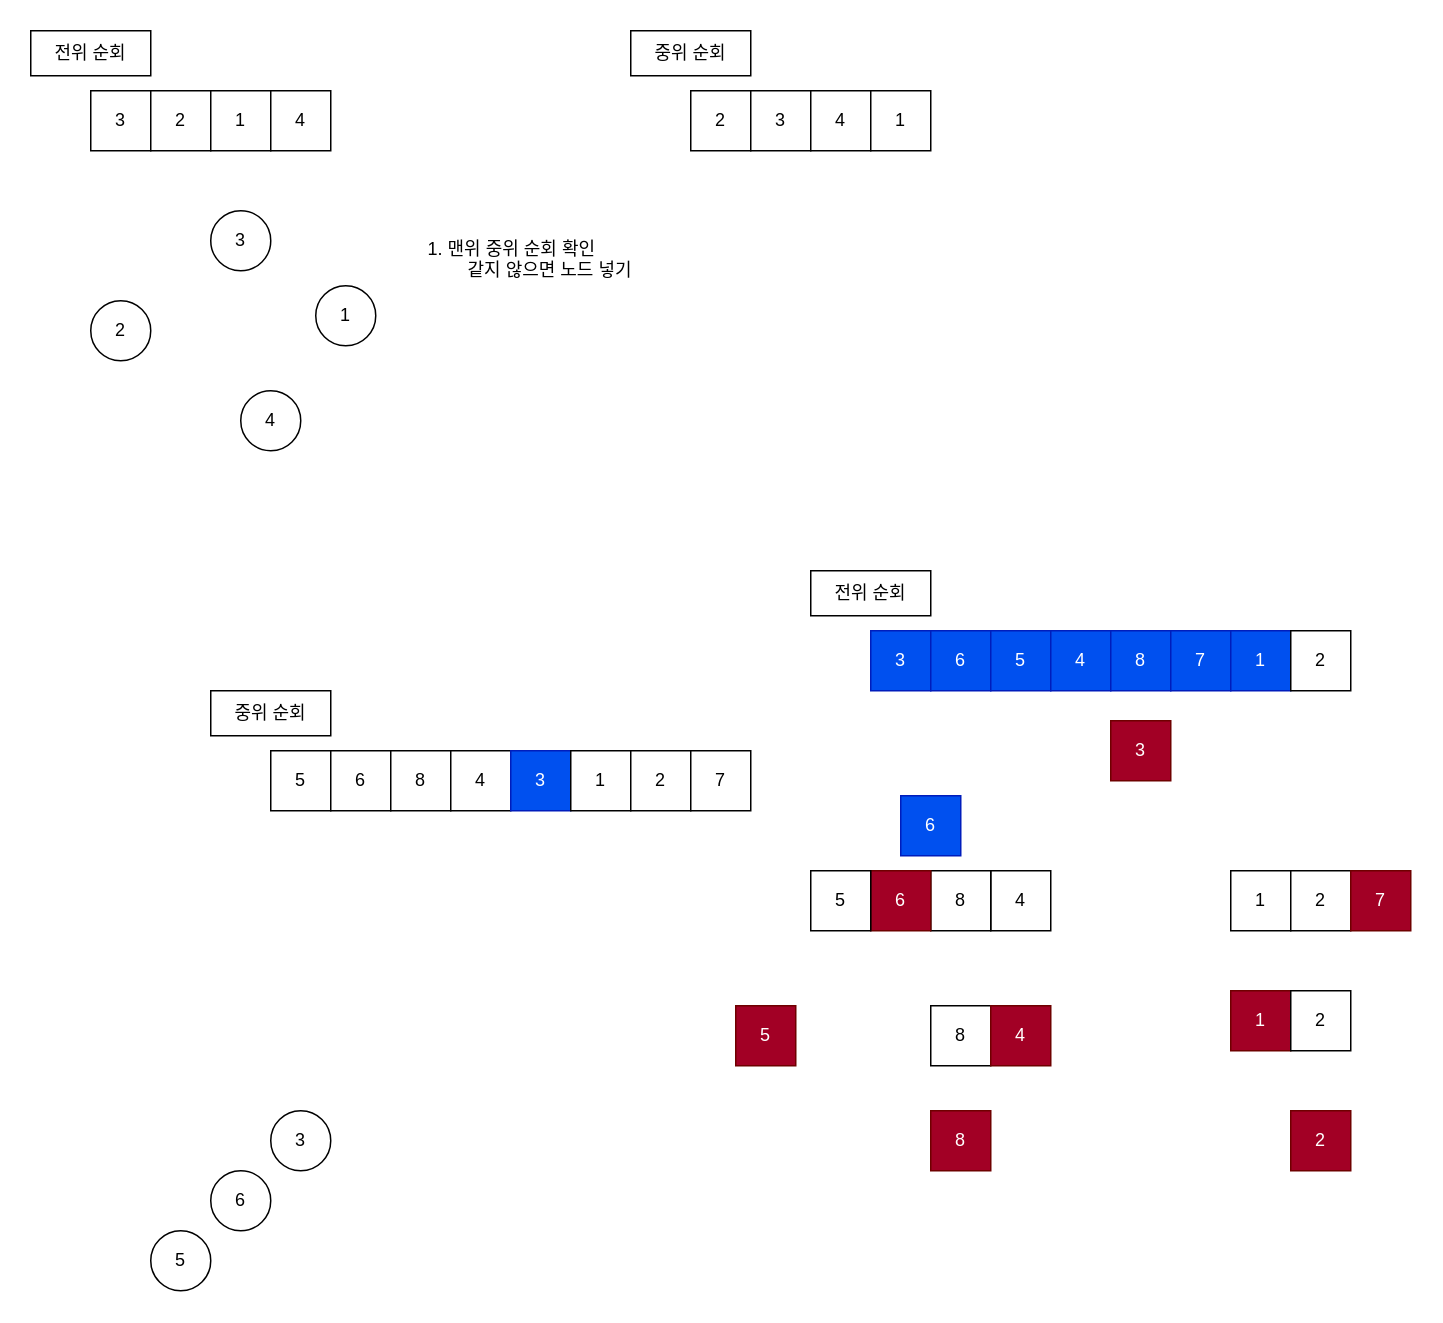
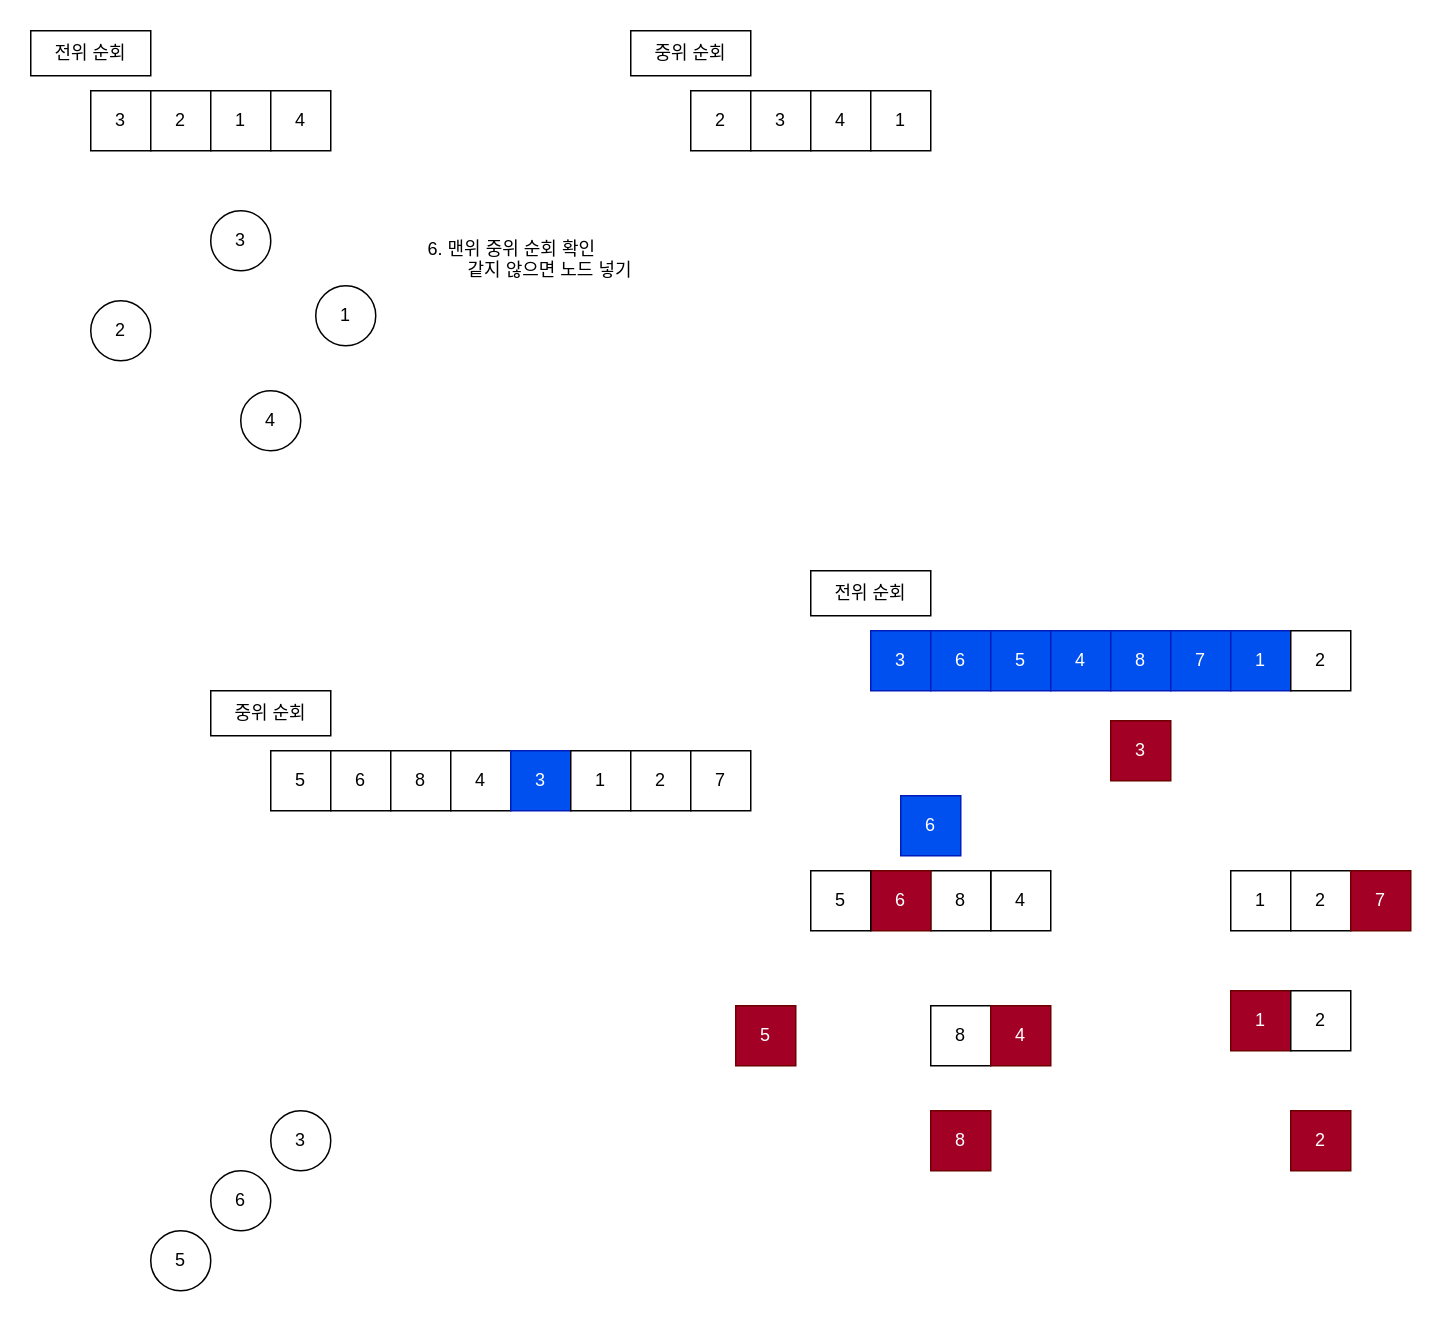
node "1. 맨위 중위 순회 확인 같지 않으면 노드 넣기": label "1. 맨위 중위 순회 확인 같지 않으면 노드 넣기" -> "6. 맨위 중위 순회 확인 같지 않으면 노드 넣기"
